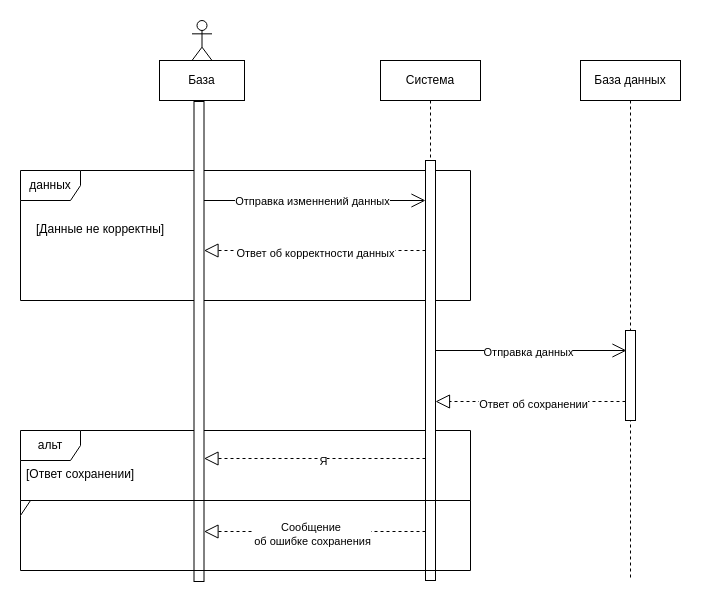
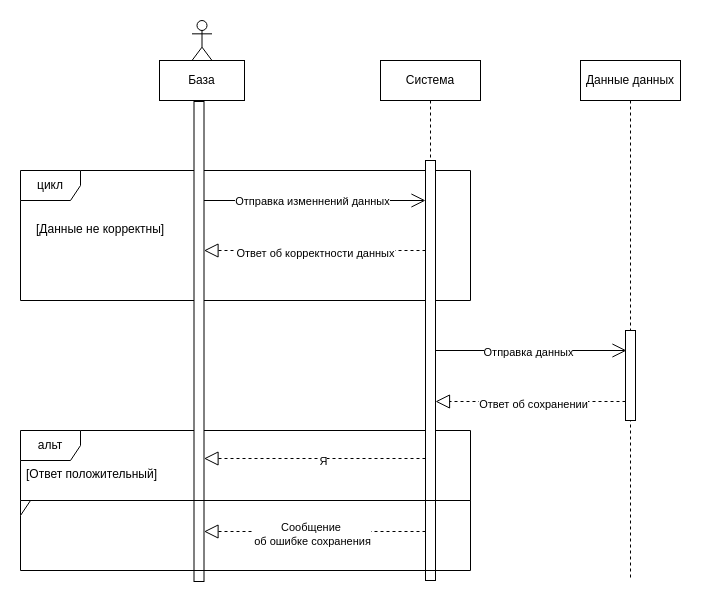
node "База данных": label "База данных" -> "Данные данных"
node "данных": label "данных" -> "цикл"
node "[Ответ сохранении]": label "[Ответ сохранении]" -> "[Ответ положительный]"
